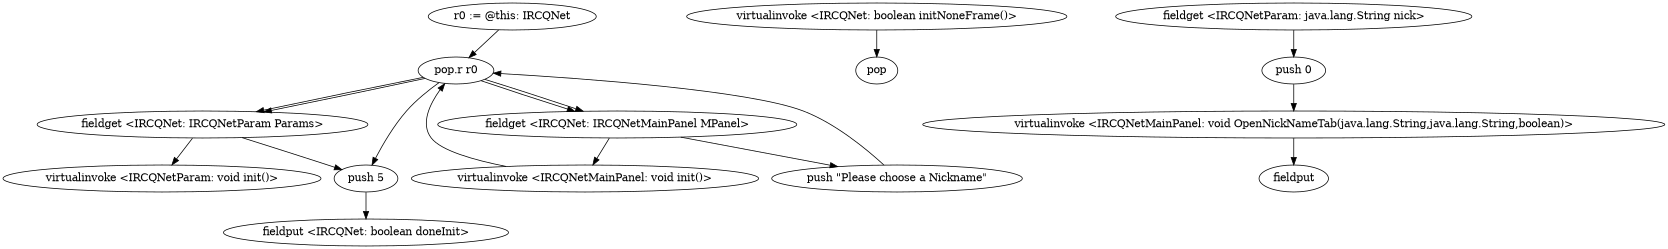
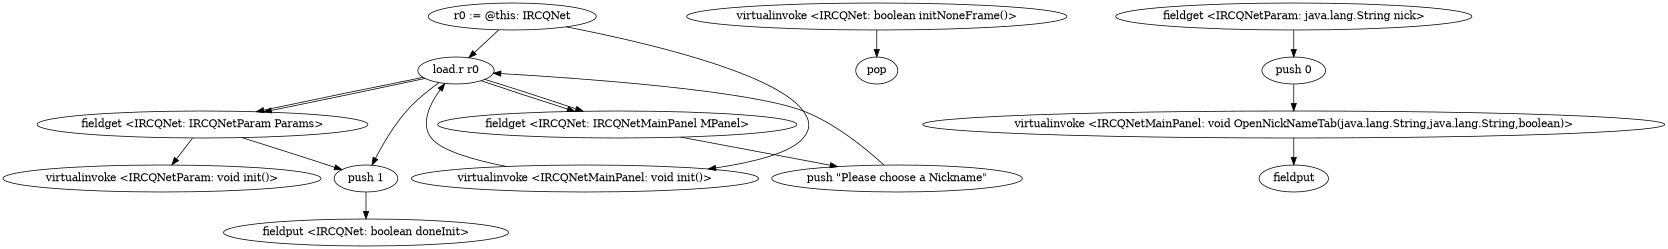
node "pop.r r0": label "pop.r r0" -> "load.r r0"
edge "fieldget <IRCQNet: IRCQNetMainPanel MPanel>" -> "virtualinvoke <IRCQNetMainPanel: void init()>": now "r0 := @this: IRCQNet" -> "virtualinvoke <IRCQNetMainPanel: void init()>"
node "push 5": label "push 5" -> "push 1"
